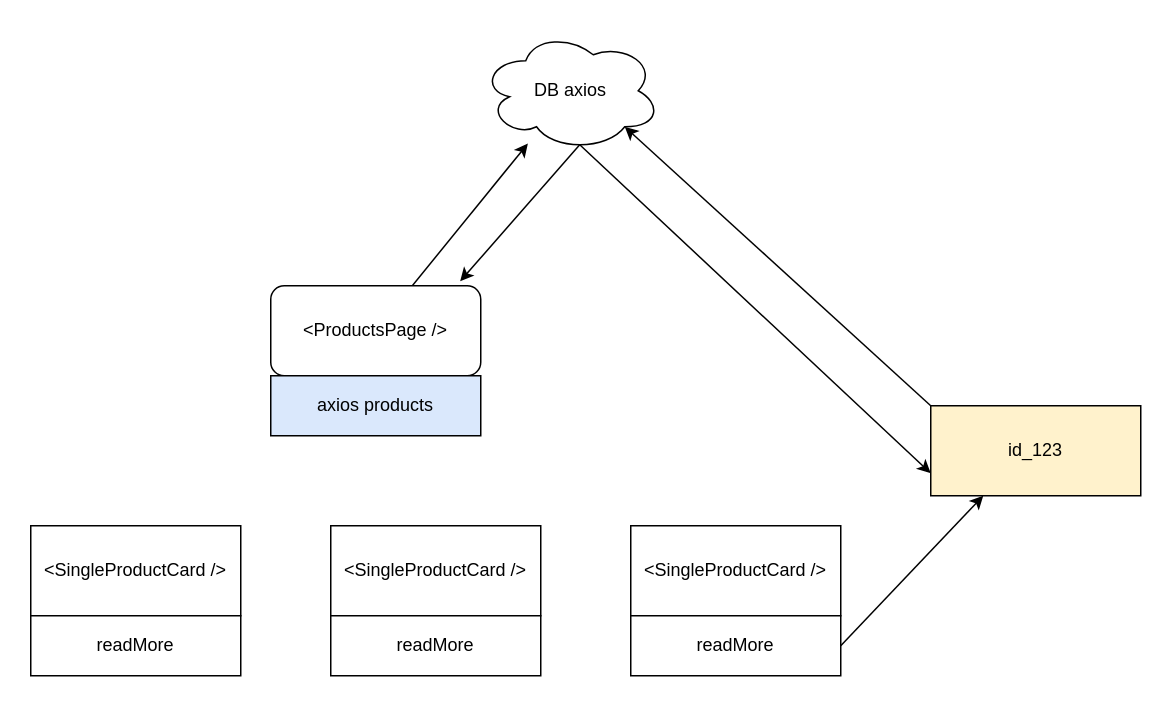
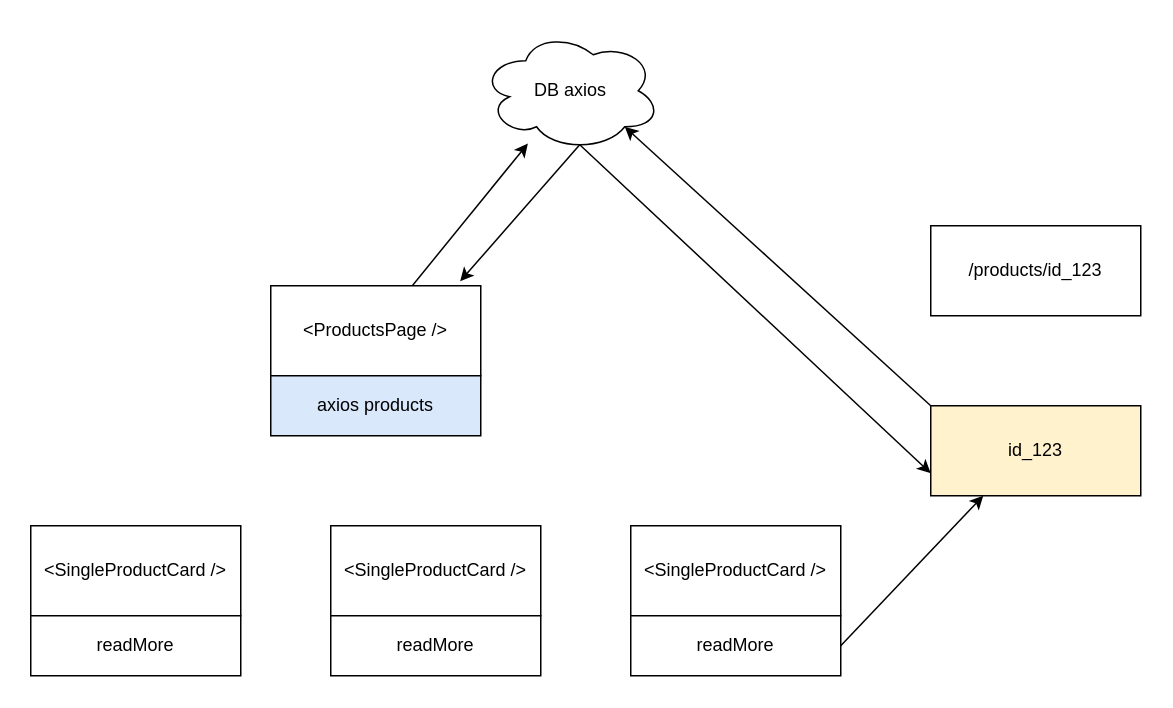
node "/products/id_123": added
node "<ProductsPage />": shape rounded rectangle -> rectangle
